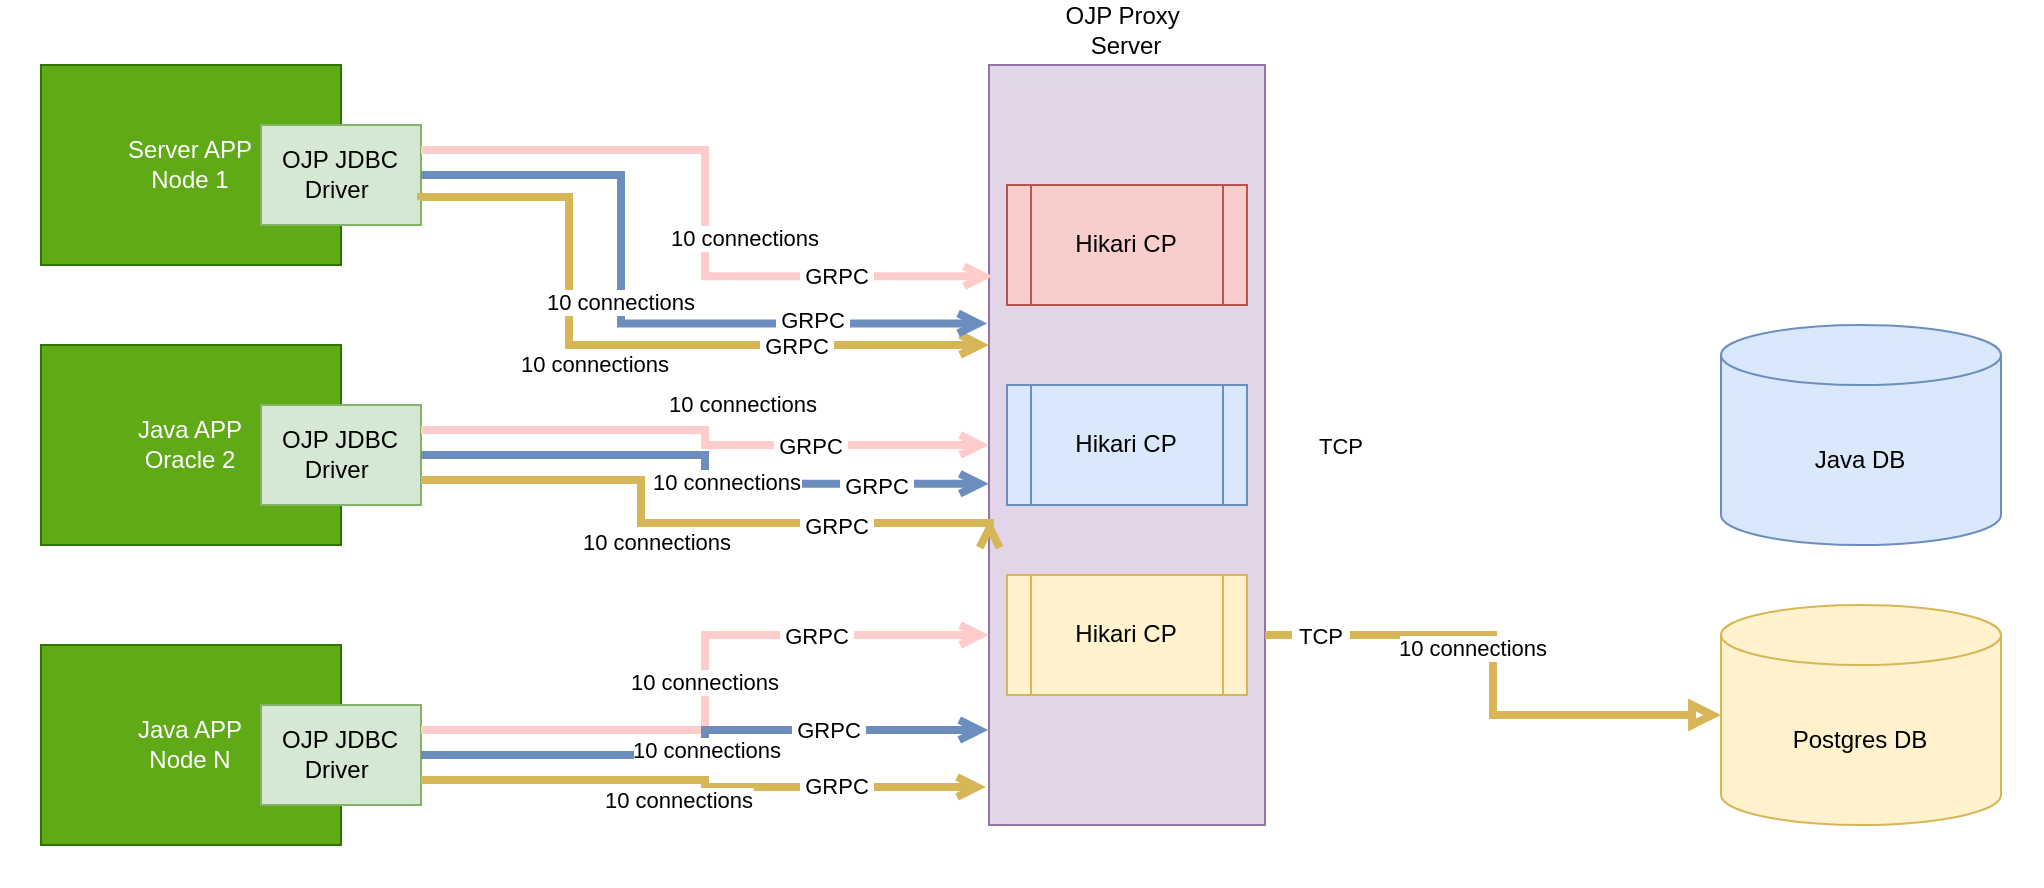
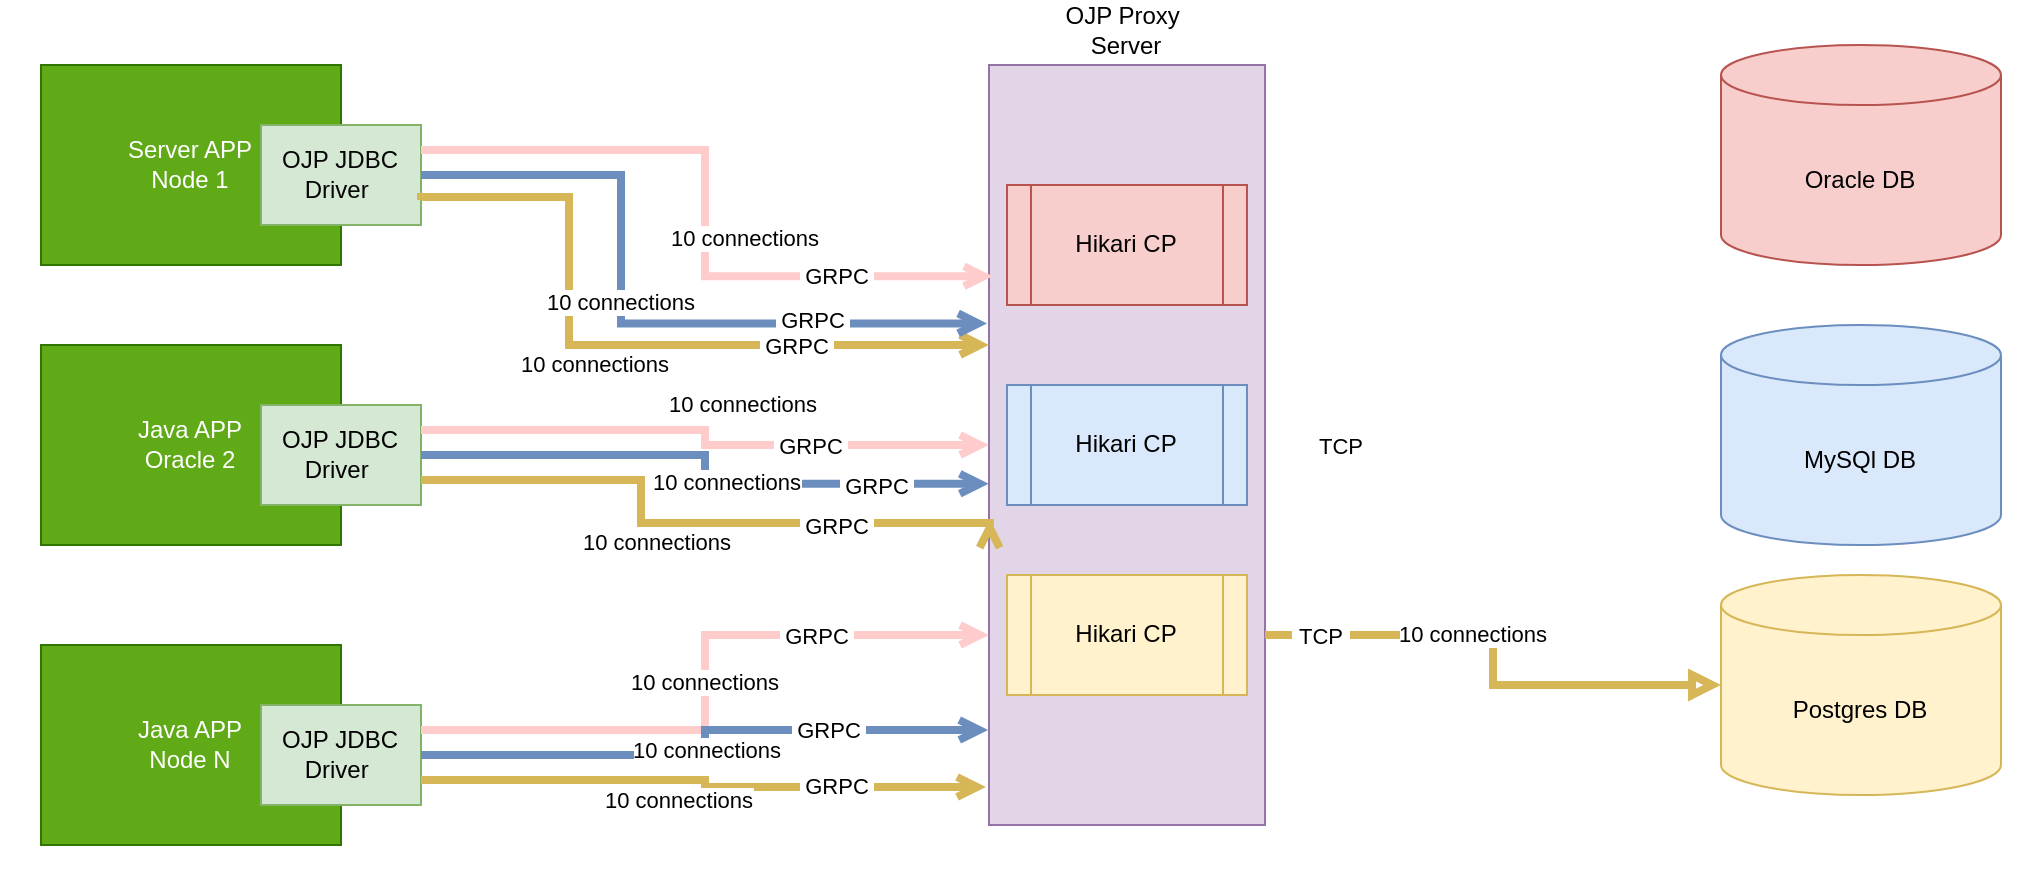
node "Oracle DB": added
node "Java DB": label "Java DB" -> "MySQl DB"
node "Postgres DB": moved (1861, 715) -> (1861, 685)
